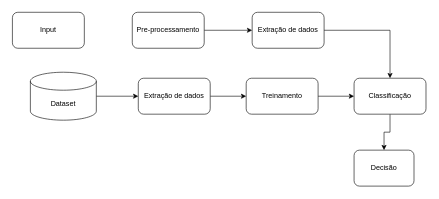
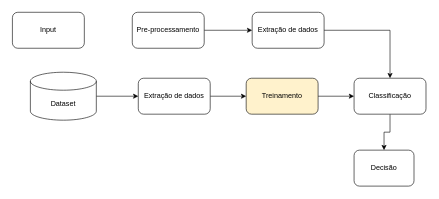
node "Treinamento": fillcolor #ffffff -> #fff2cc
